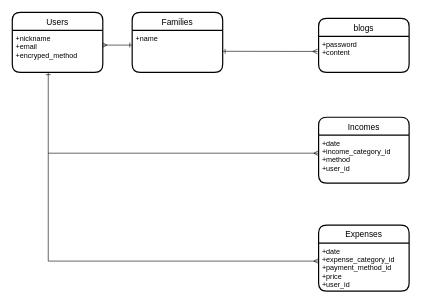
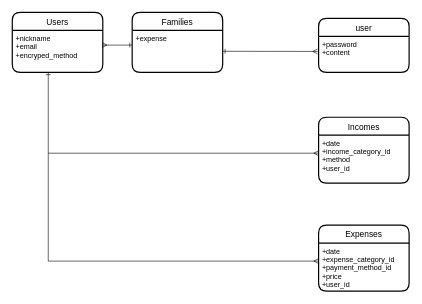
node "blogs": label "blogs" -> "user"
node "+name": label "+name" -> "+expense"
